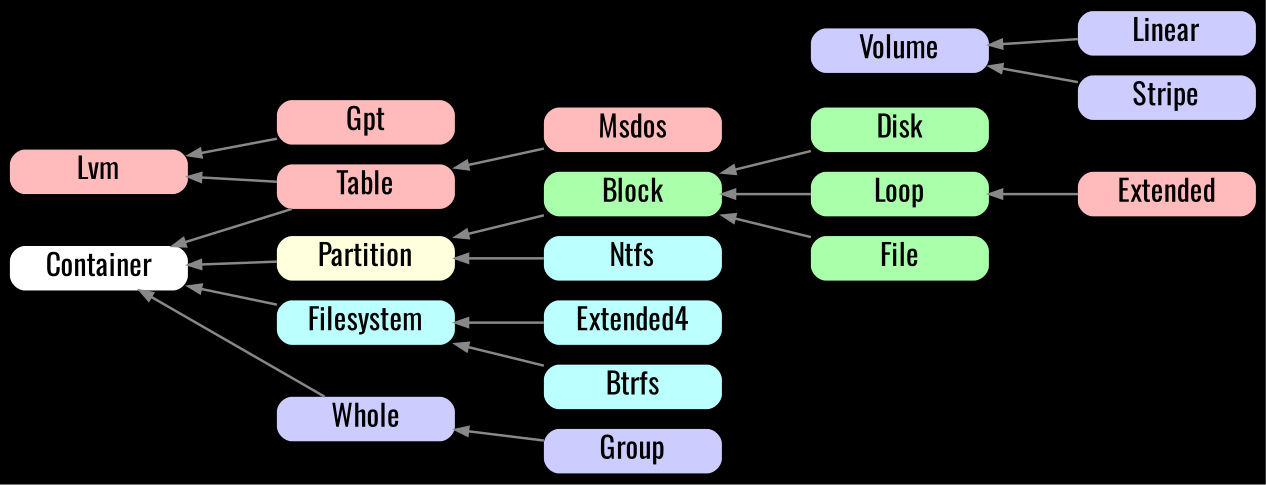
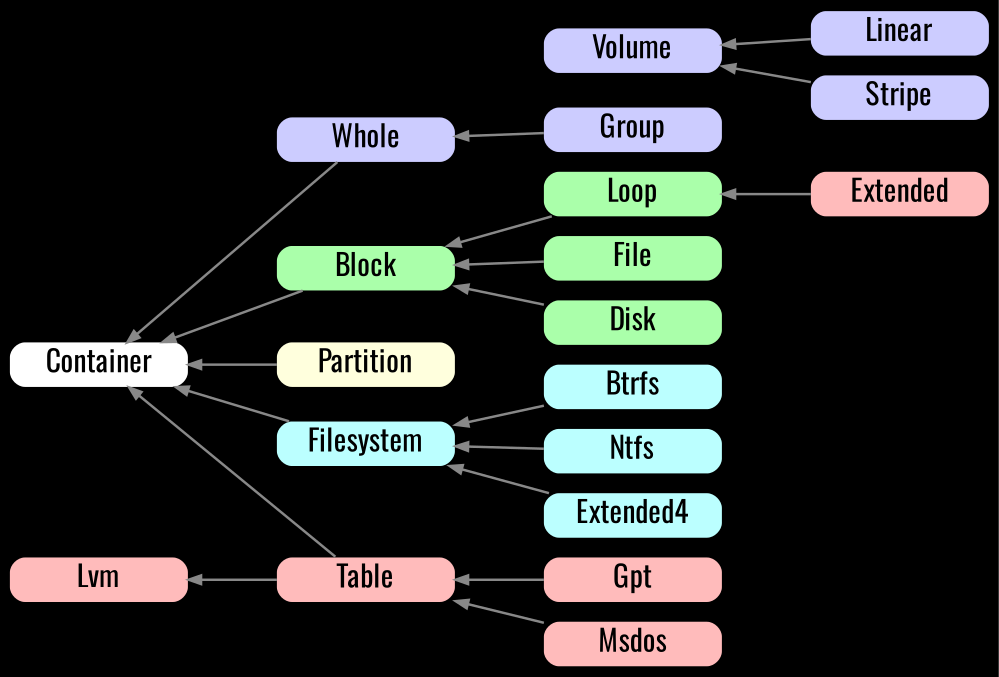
edge "Gpt" -> "Lvm": now "Gpt" -> "Table"
edge "Block" -> "Partition": now "Block" -> "Container"
edge "Ntfs" -> "Partition": now "Ntfs" -> "Filesystem"
